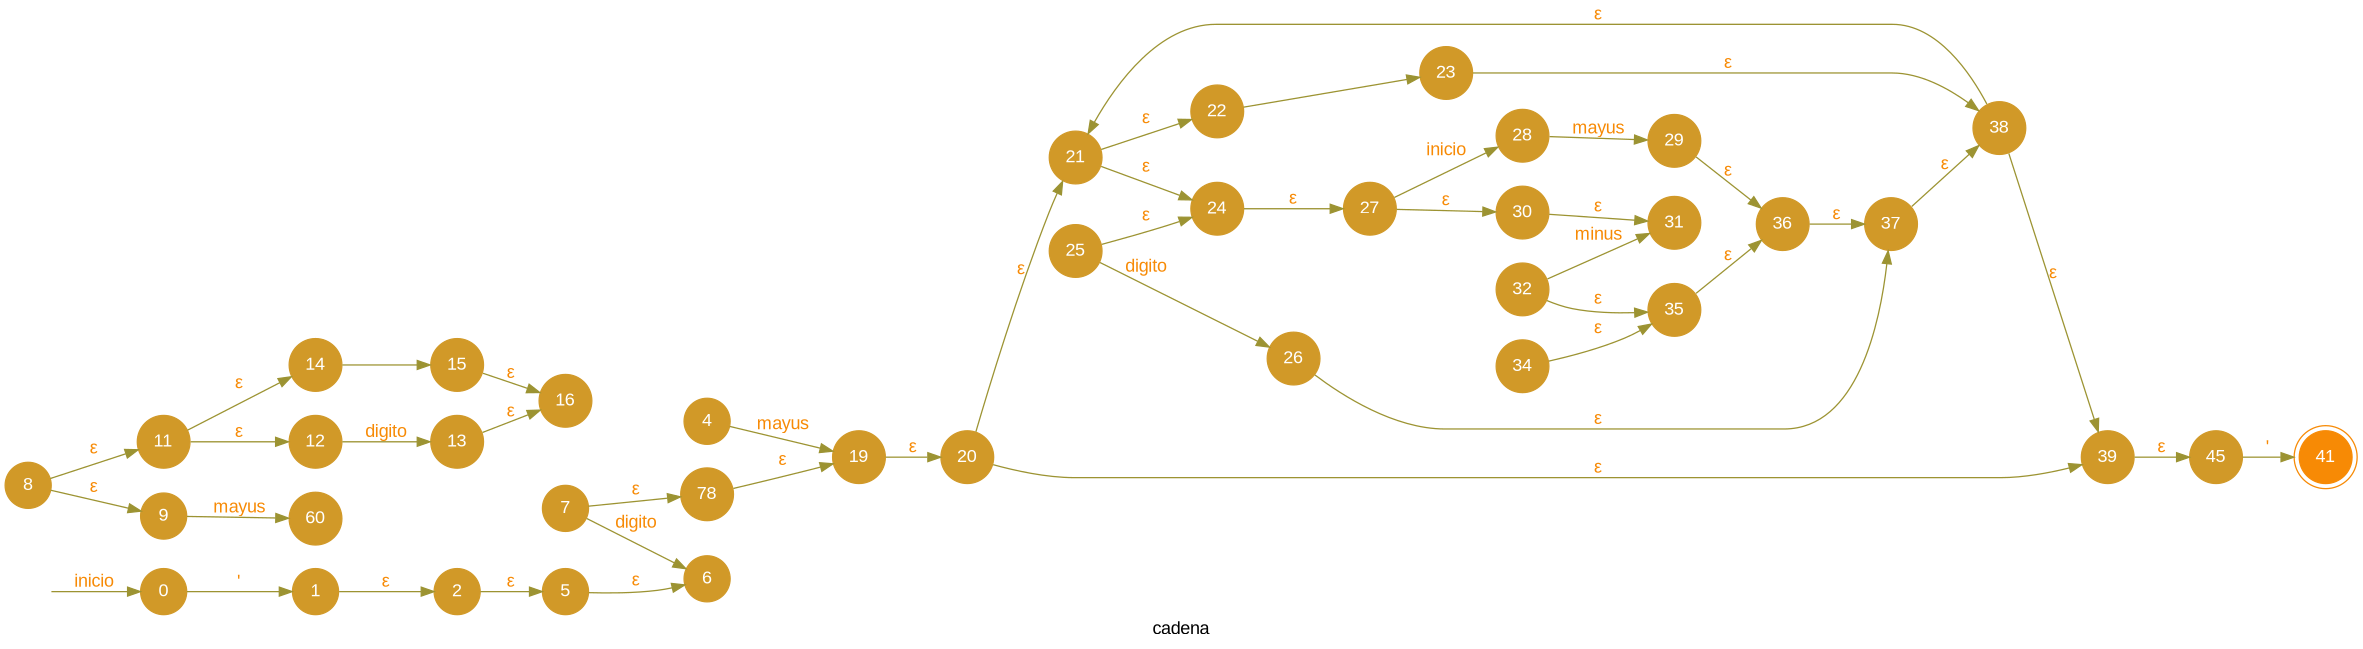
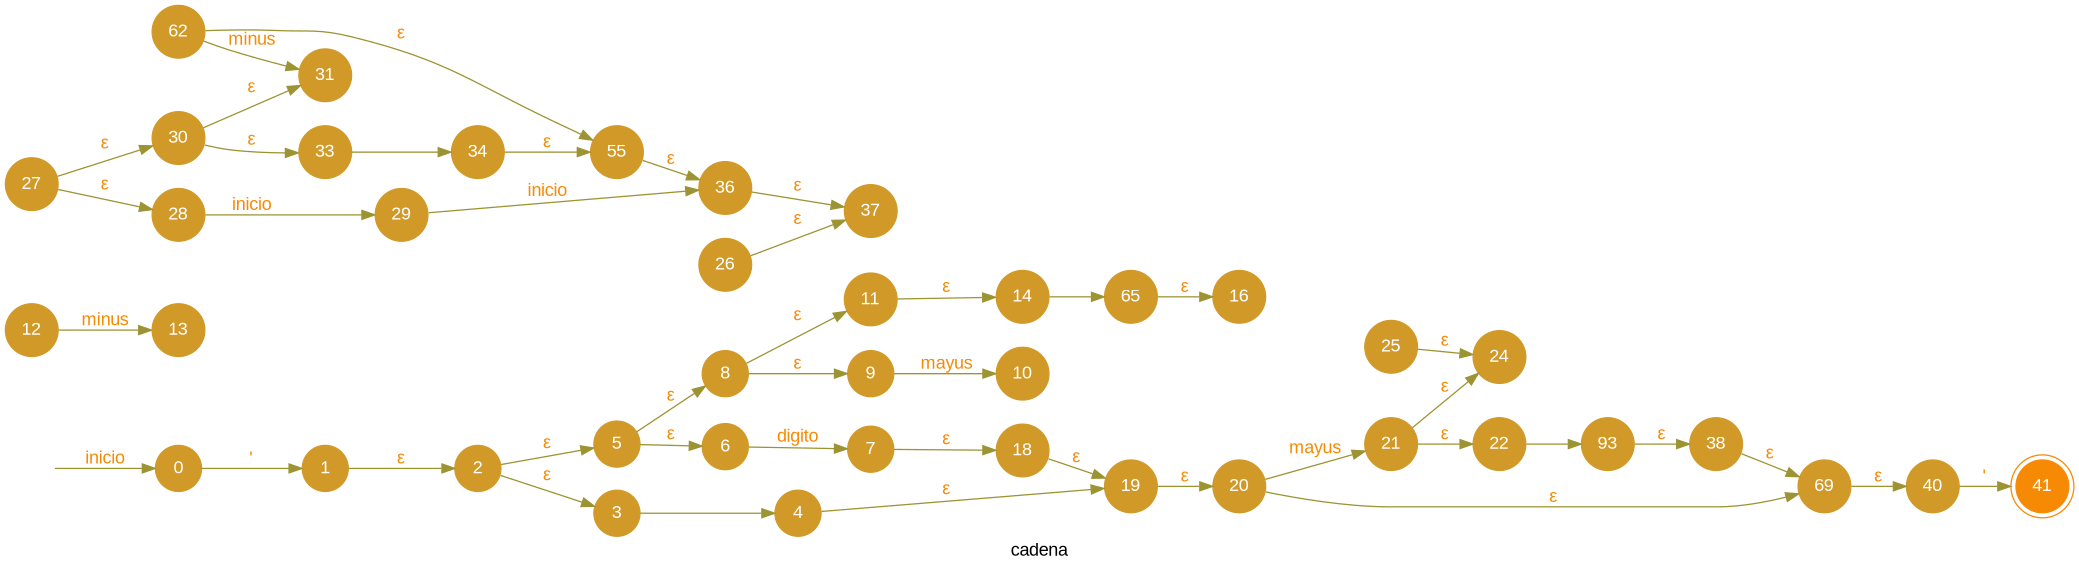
edge "38" -> "21": removed, label "ε"
node "23": label "23" -> "93"
edge "28" -> "29": label "mayus" -> "inicio"
edge "27" -> "28": label "inicio" -> "ε"
node "33": added
edge "29" -> "36": label "ε" -> "inicio"
edge "37" -> "38": removed, label "ε"
edge "24" -> "27": removed, label "ε"
edge "20" -> "21": label "ε" -> "mayus"
node "32": label "32" -> "62"
edge "25" -> "26": removed, label "digito"
node "35": label "35" -> "55"
node "15": label "15" -> "65"
edge "5" -> "8": added, label "ε"
edge "13" -> "16": removed, label "ε"
edge "4" -> "19": label "mayus" -> "ε"
edge "12" -> "13": label "digito" -> "minus"
edge "11" -> "12": removed, label "ε"
node "39": label "39" -> "69"
node "45": label "45" -> "40"
node "78": label "78" -> "18"
node "3": added
node "60": label "60" -> "10"
edge "7" -> "6": reversed
